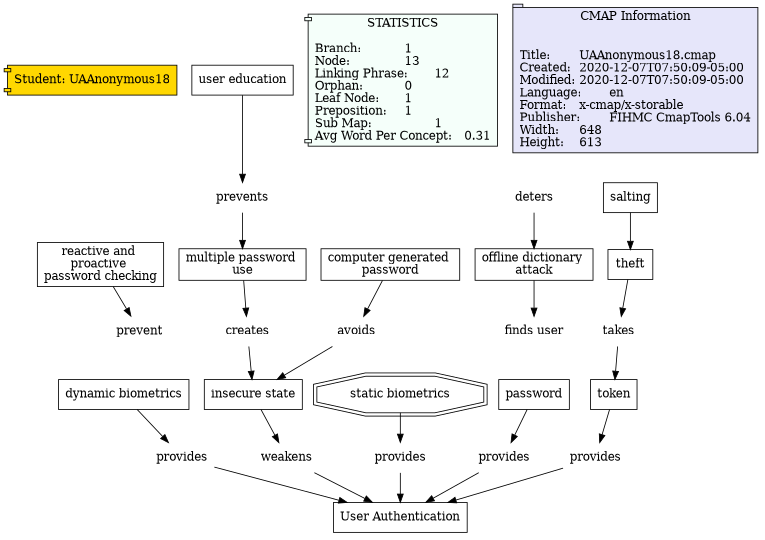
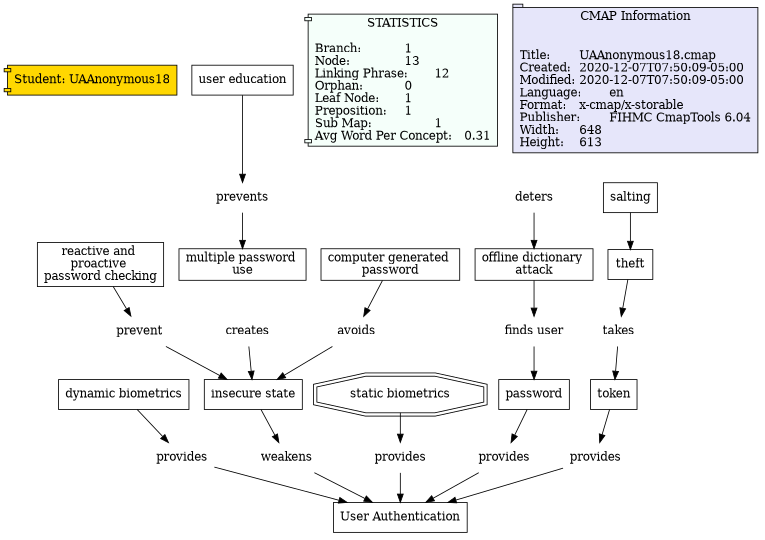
edge "multiple password use" -> "creates": removed
edge "finds user" -> "password": added
edge "prevent" -> "insecure state": added
